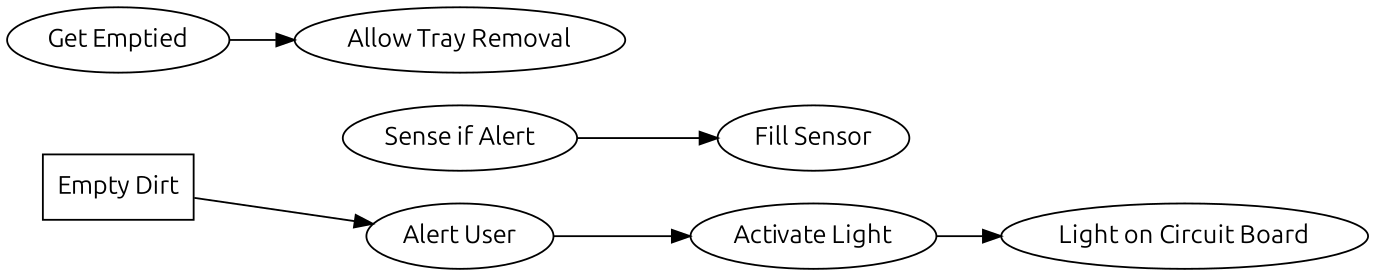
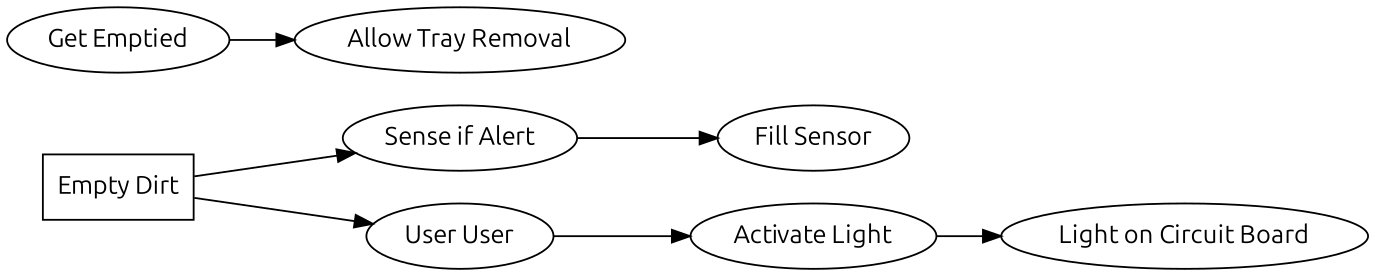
edge "Empty Dirt" -> "Sense if Alert": added
node "Alert User": label "Alert User" -> "User User"
